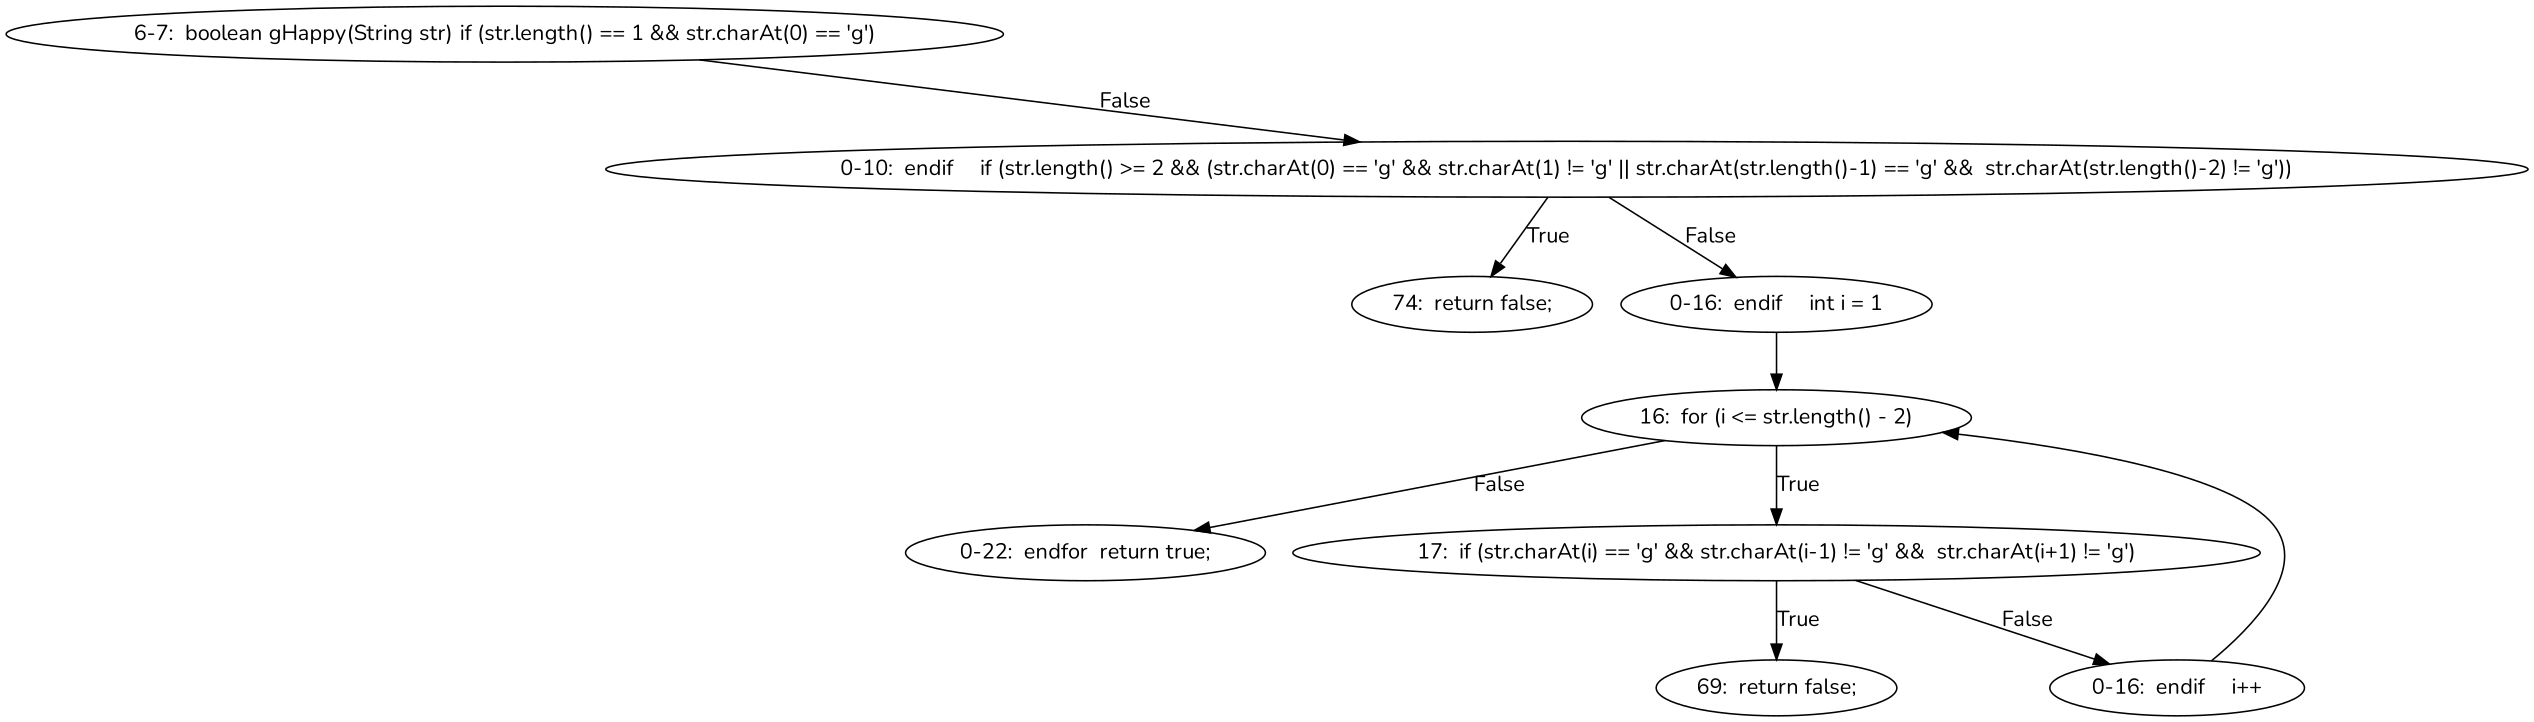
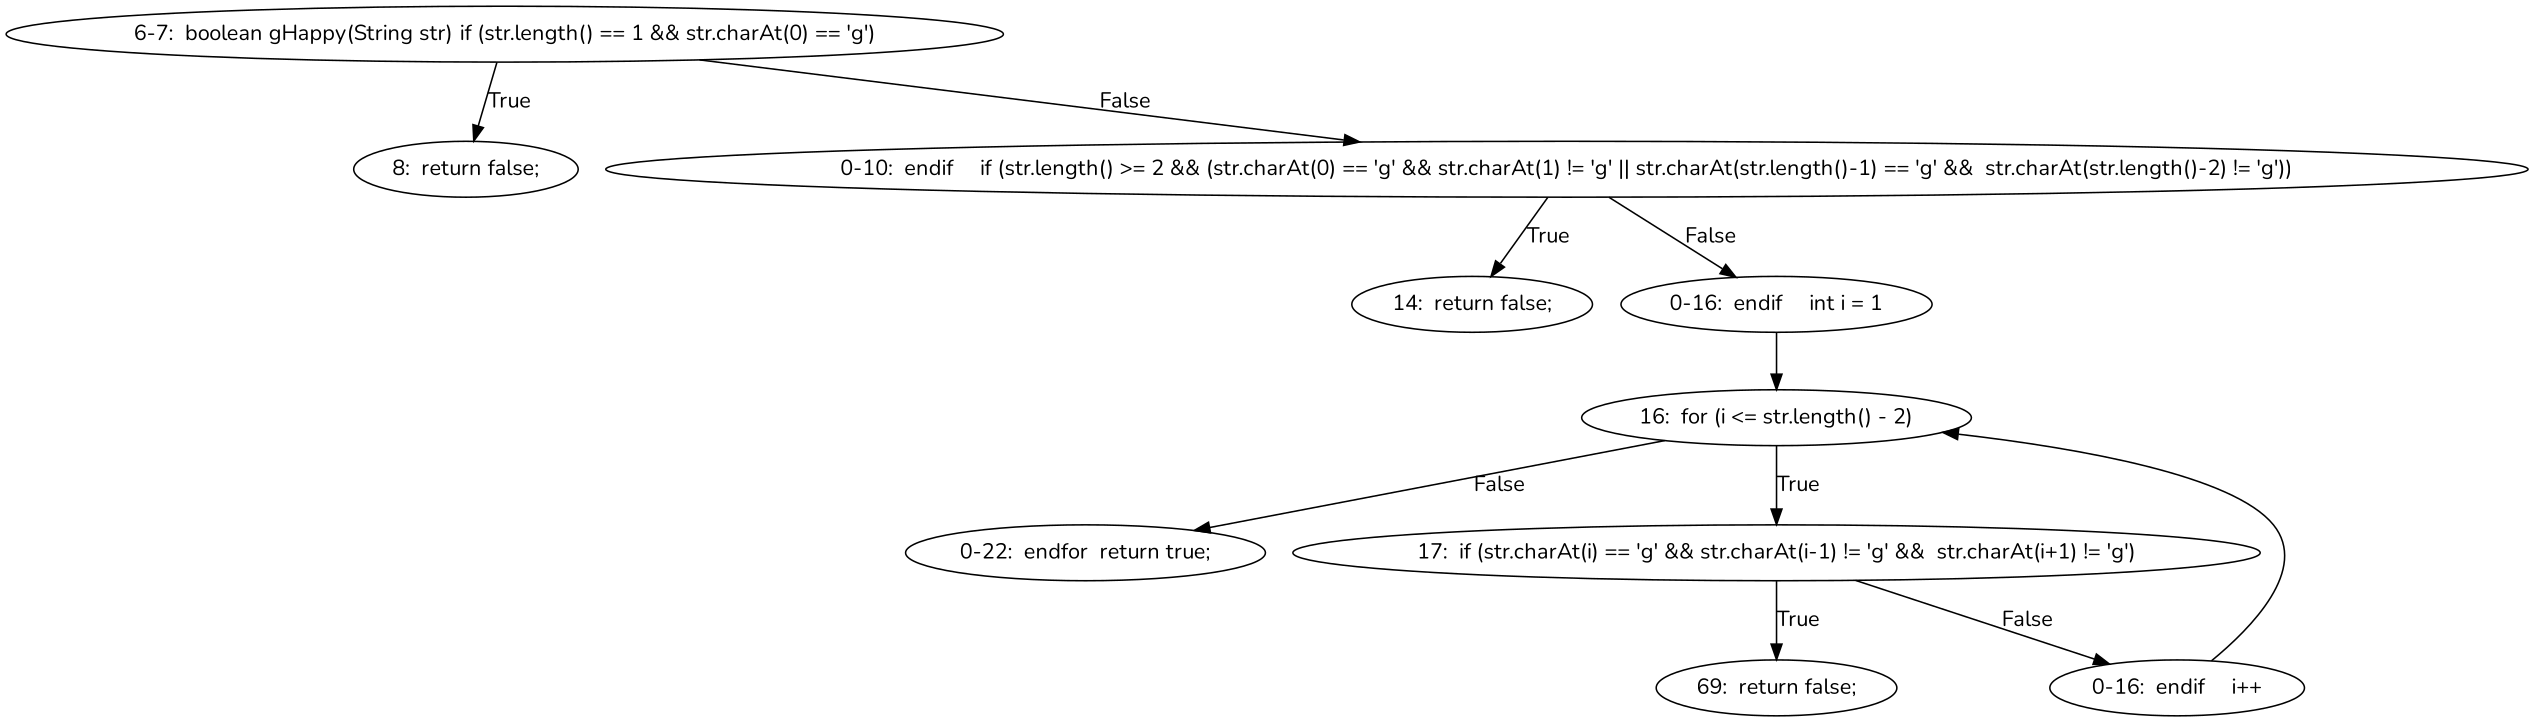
node "8:  return false;": added
node "74:  return false;": label "74:  return false;" -> "14:  return false;"
